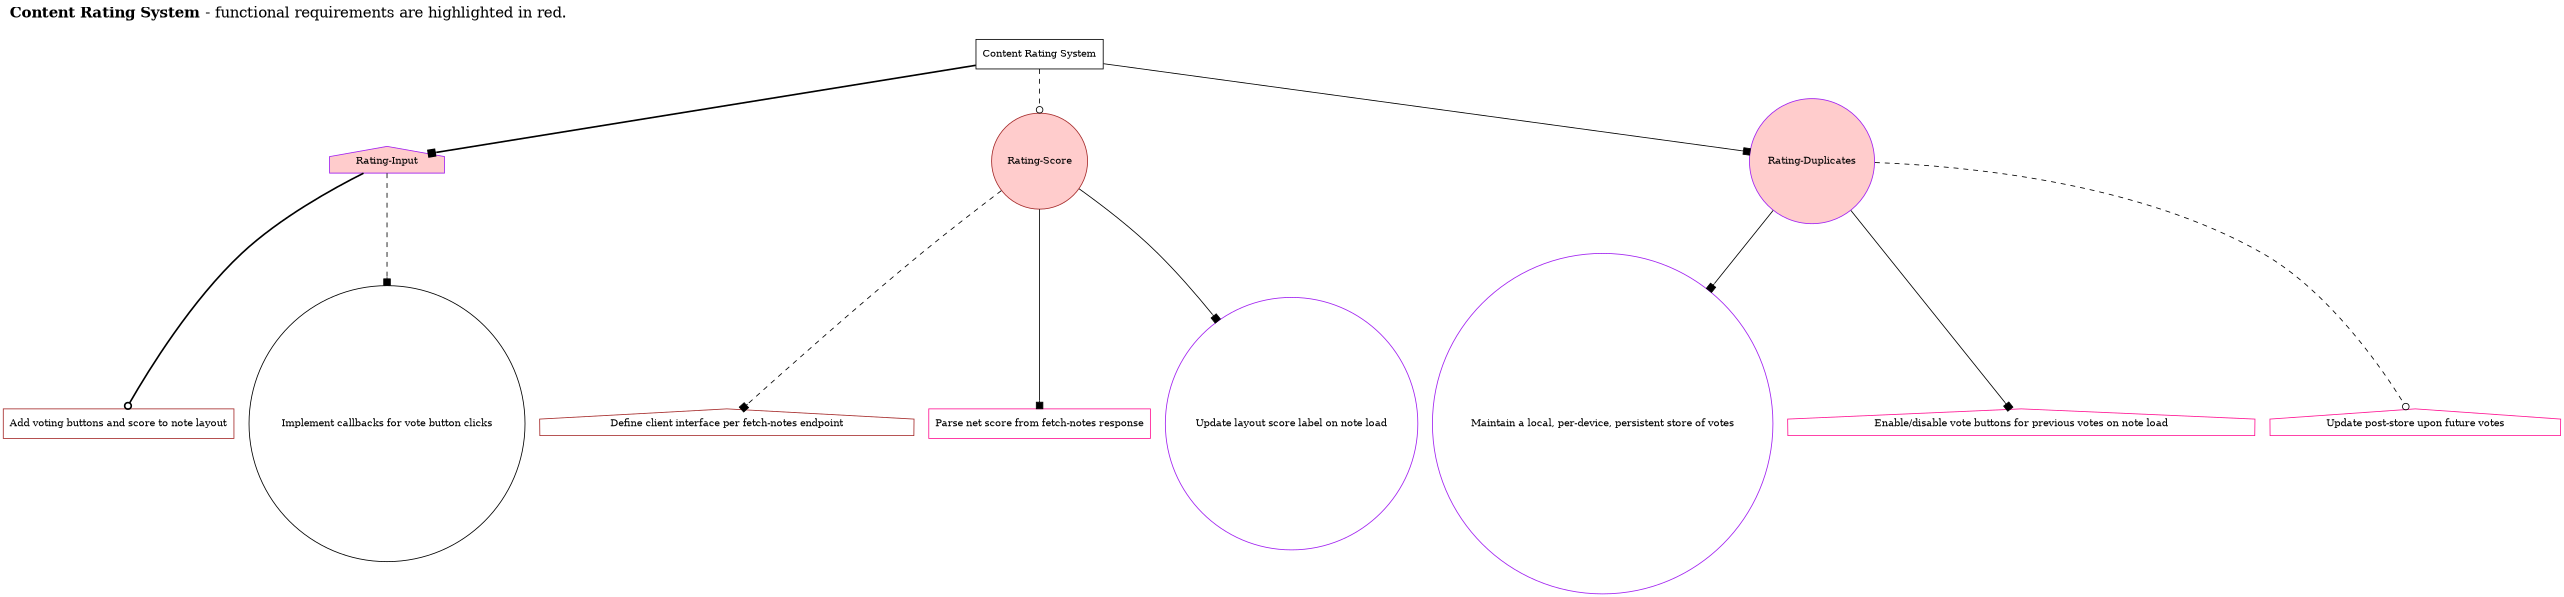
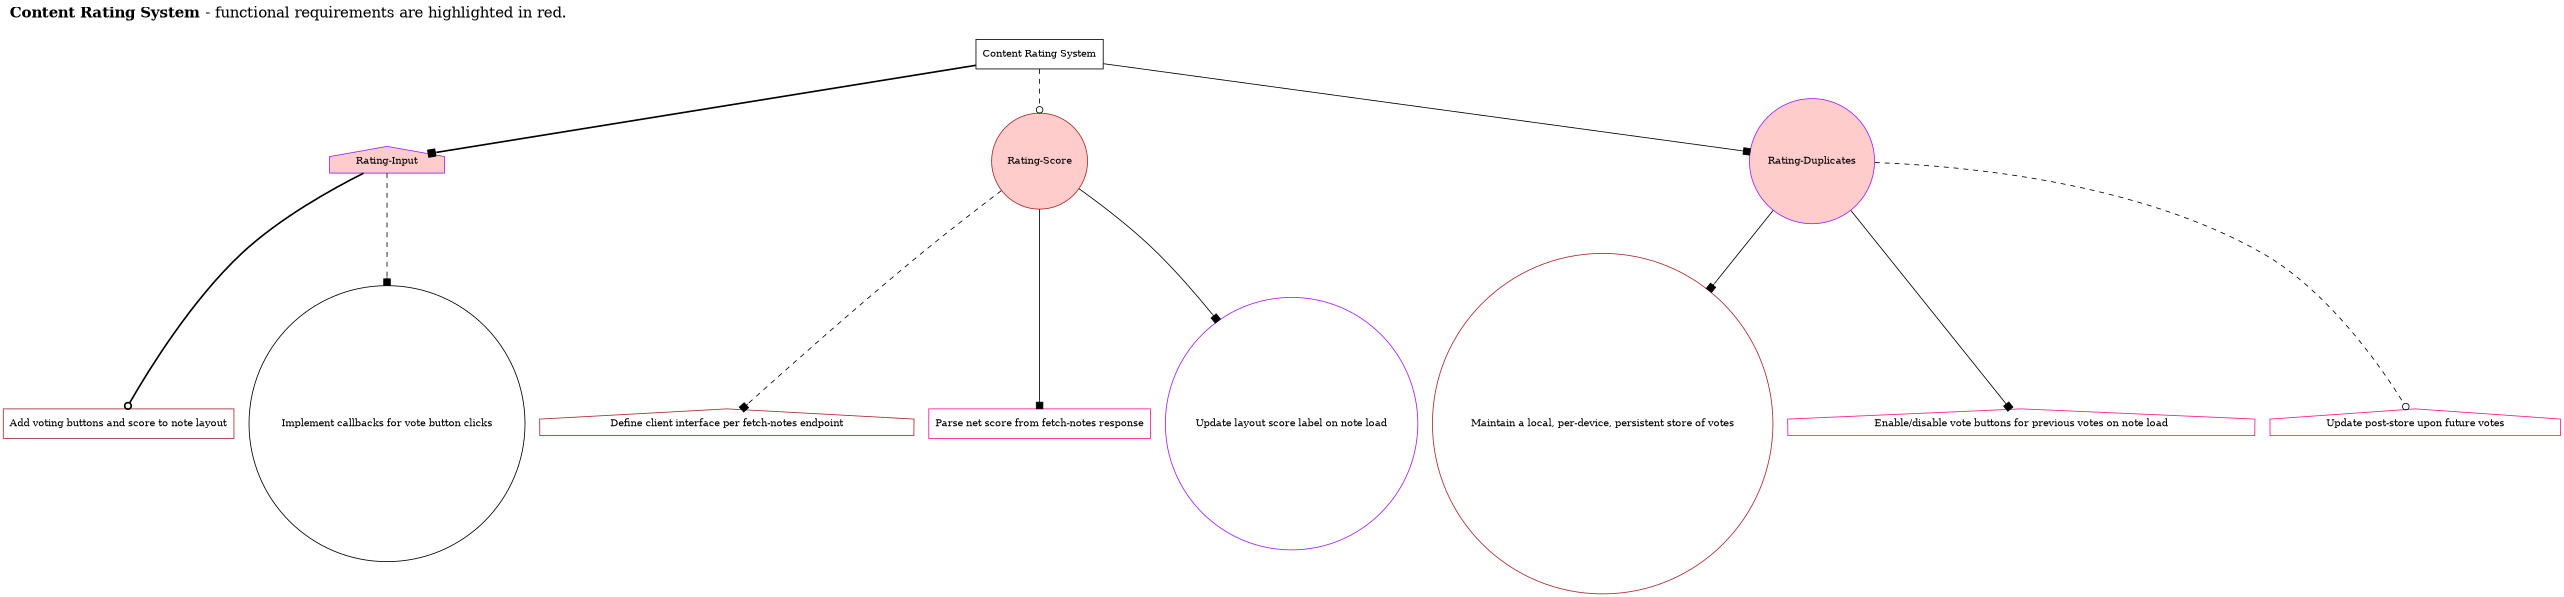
node "Maintain a local, per-device, persistent store of votes": color purple -> brown
